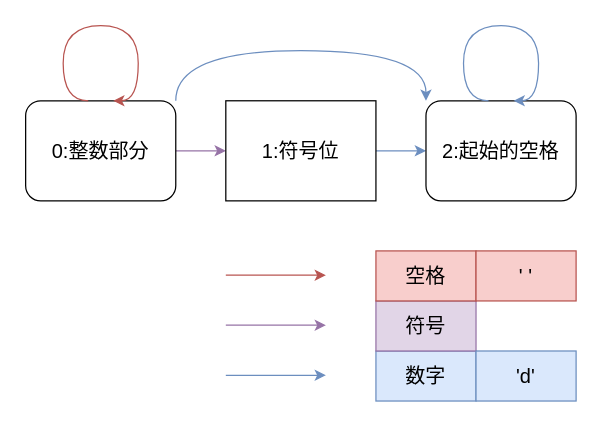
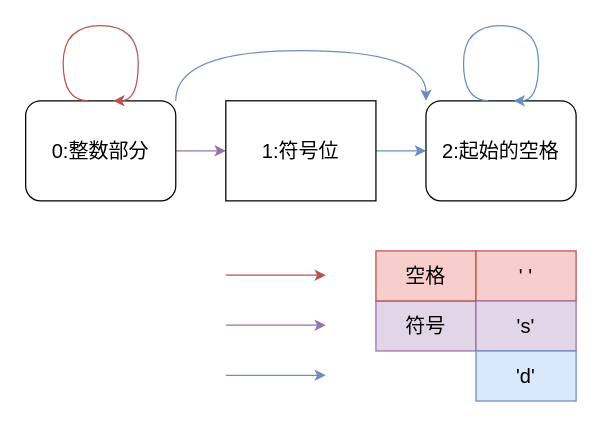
node "'s'": added
node "数字": removed
